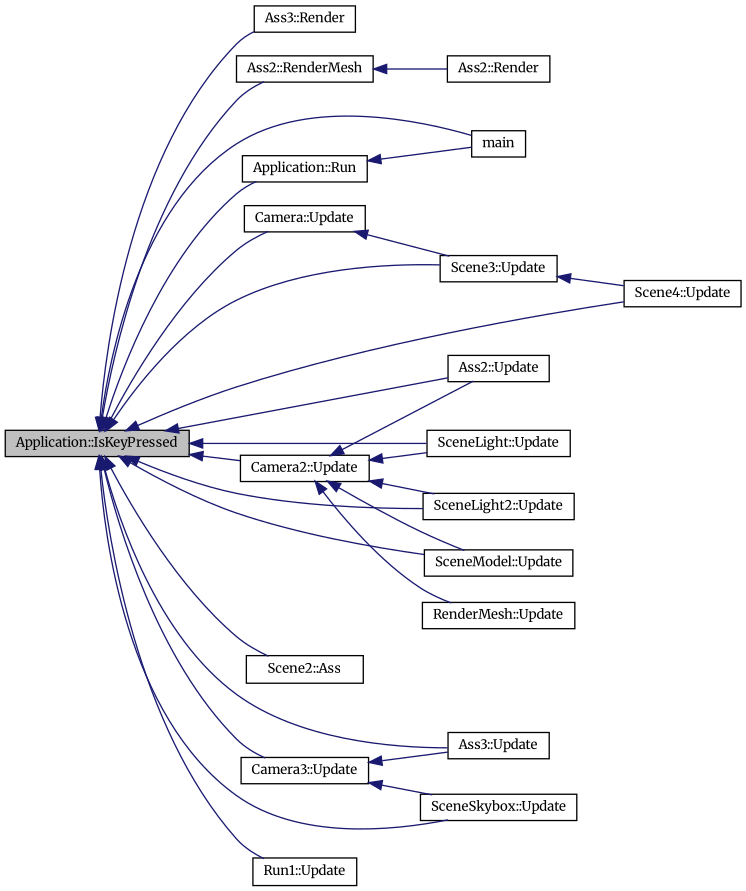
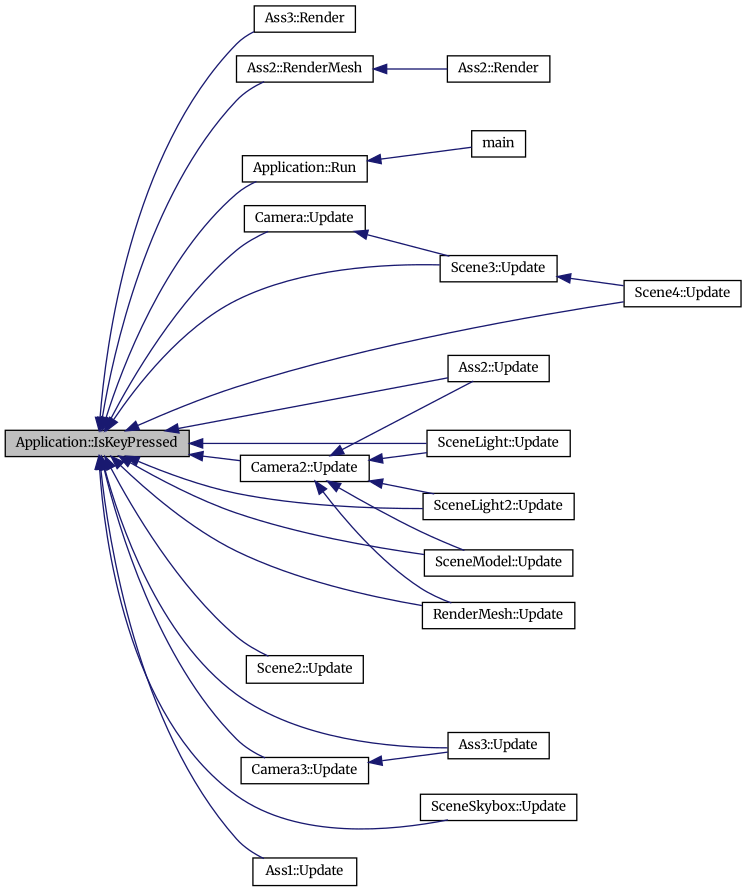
edge "main" -> "Application::IsKeyPressed": now "RenderMesh::Update" -> "Application::IsKeyPressed"
node "Scene2::Ass": label "Scene2::Ass" -> "Scene2::Update"
edge "SceneSkybox::Update" -> "Camera3::Update": removed
node "Run1::Update": label "Run1::Update" -> "Ass1::Update"
